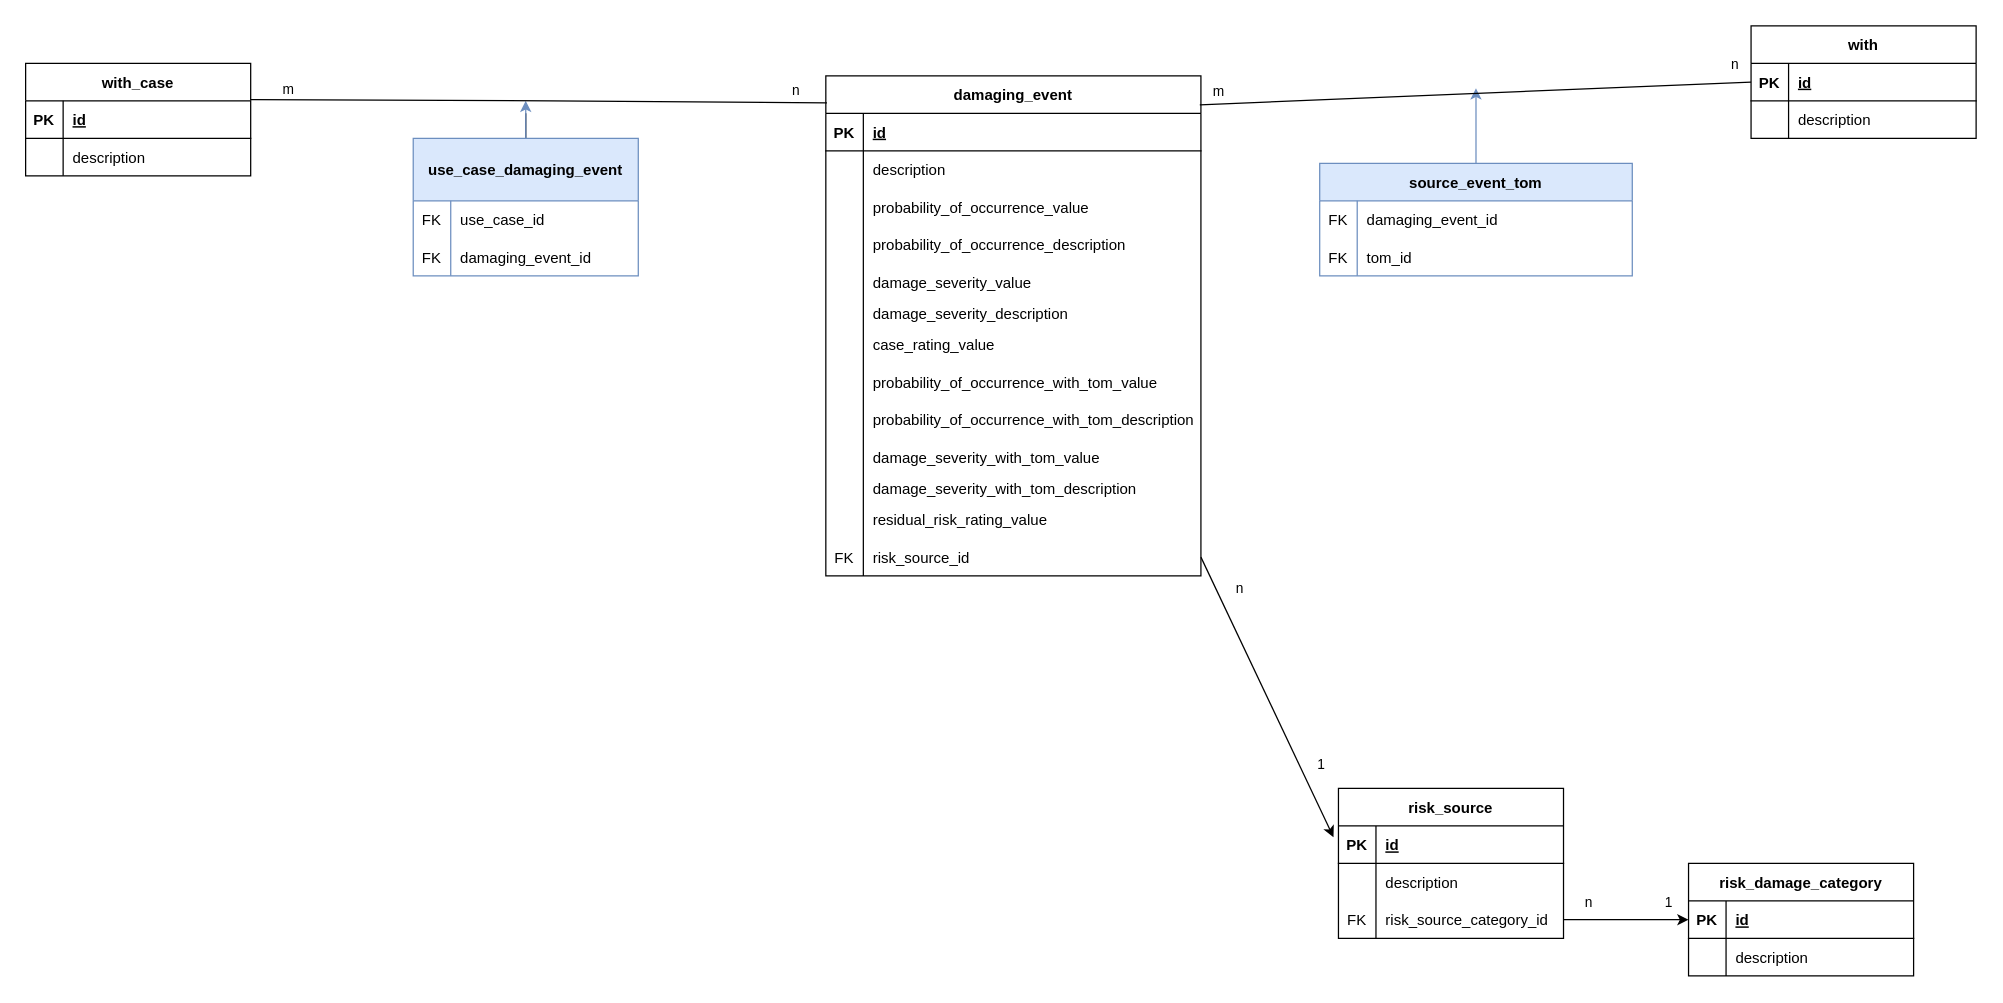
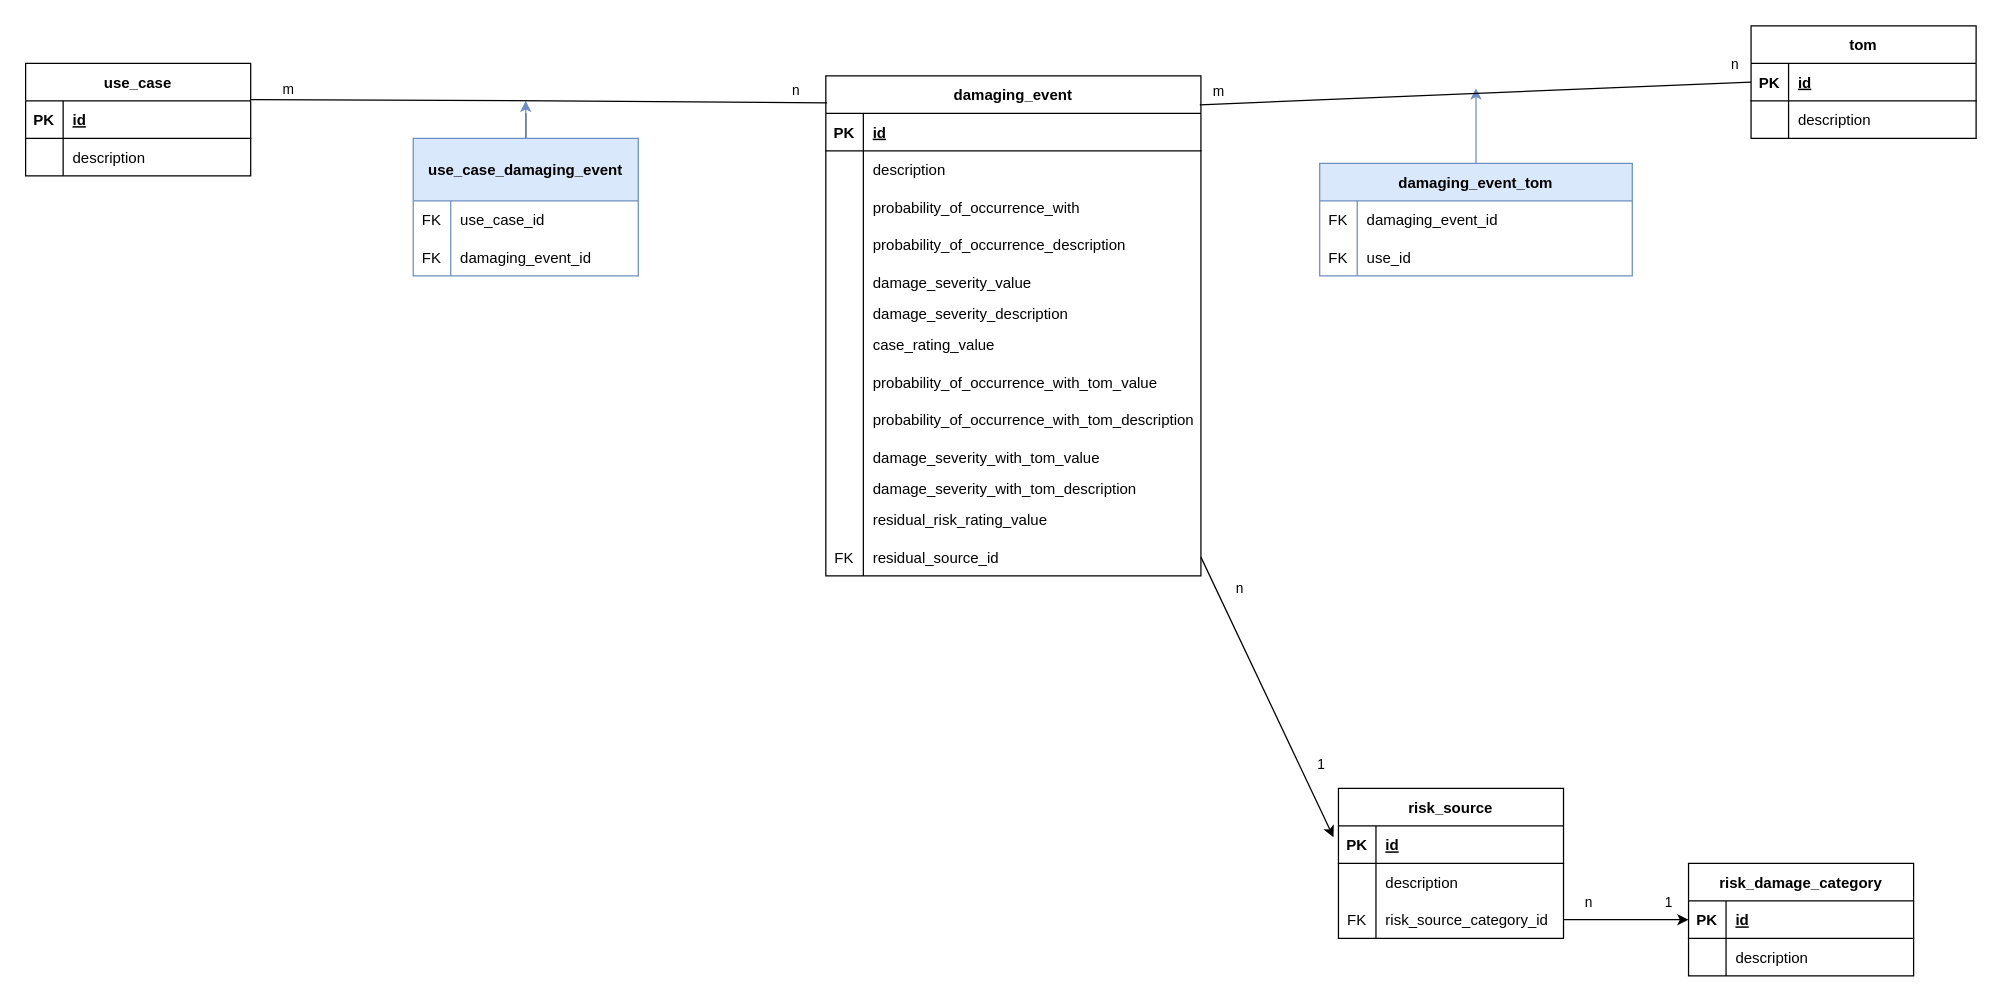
node "with": label "with" -> "tom"
node "with_case": label "with_case" -> "use_case"
node "source_event_tom": label "source_event_tom" -> "damaging_event_tom"
node "probability_of_occurrence_value": label "probability_of_occurrence_value" -> "probability_of_occurrence_with"
node "tom_id": label "tom_id" -> "use_id"
node "risk_source_id": label "risk_source_id" -> "residual_source_id"
